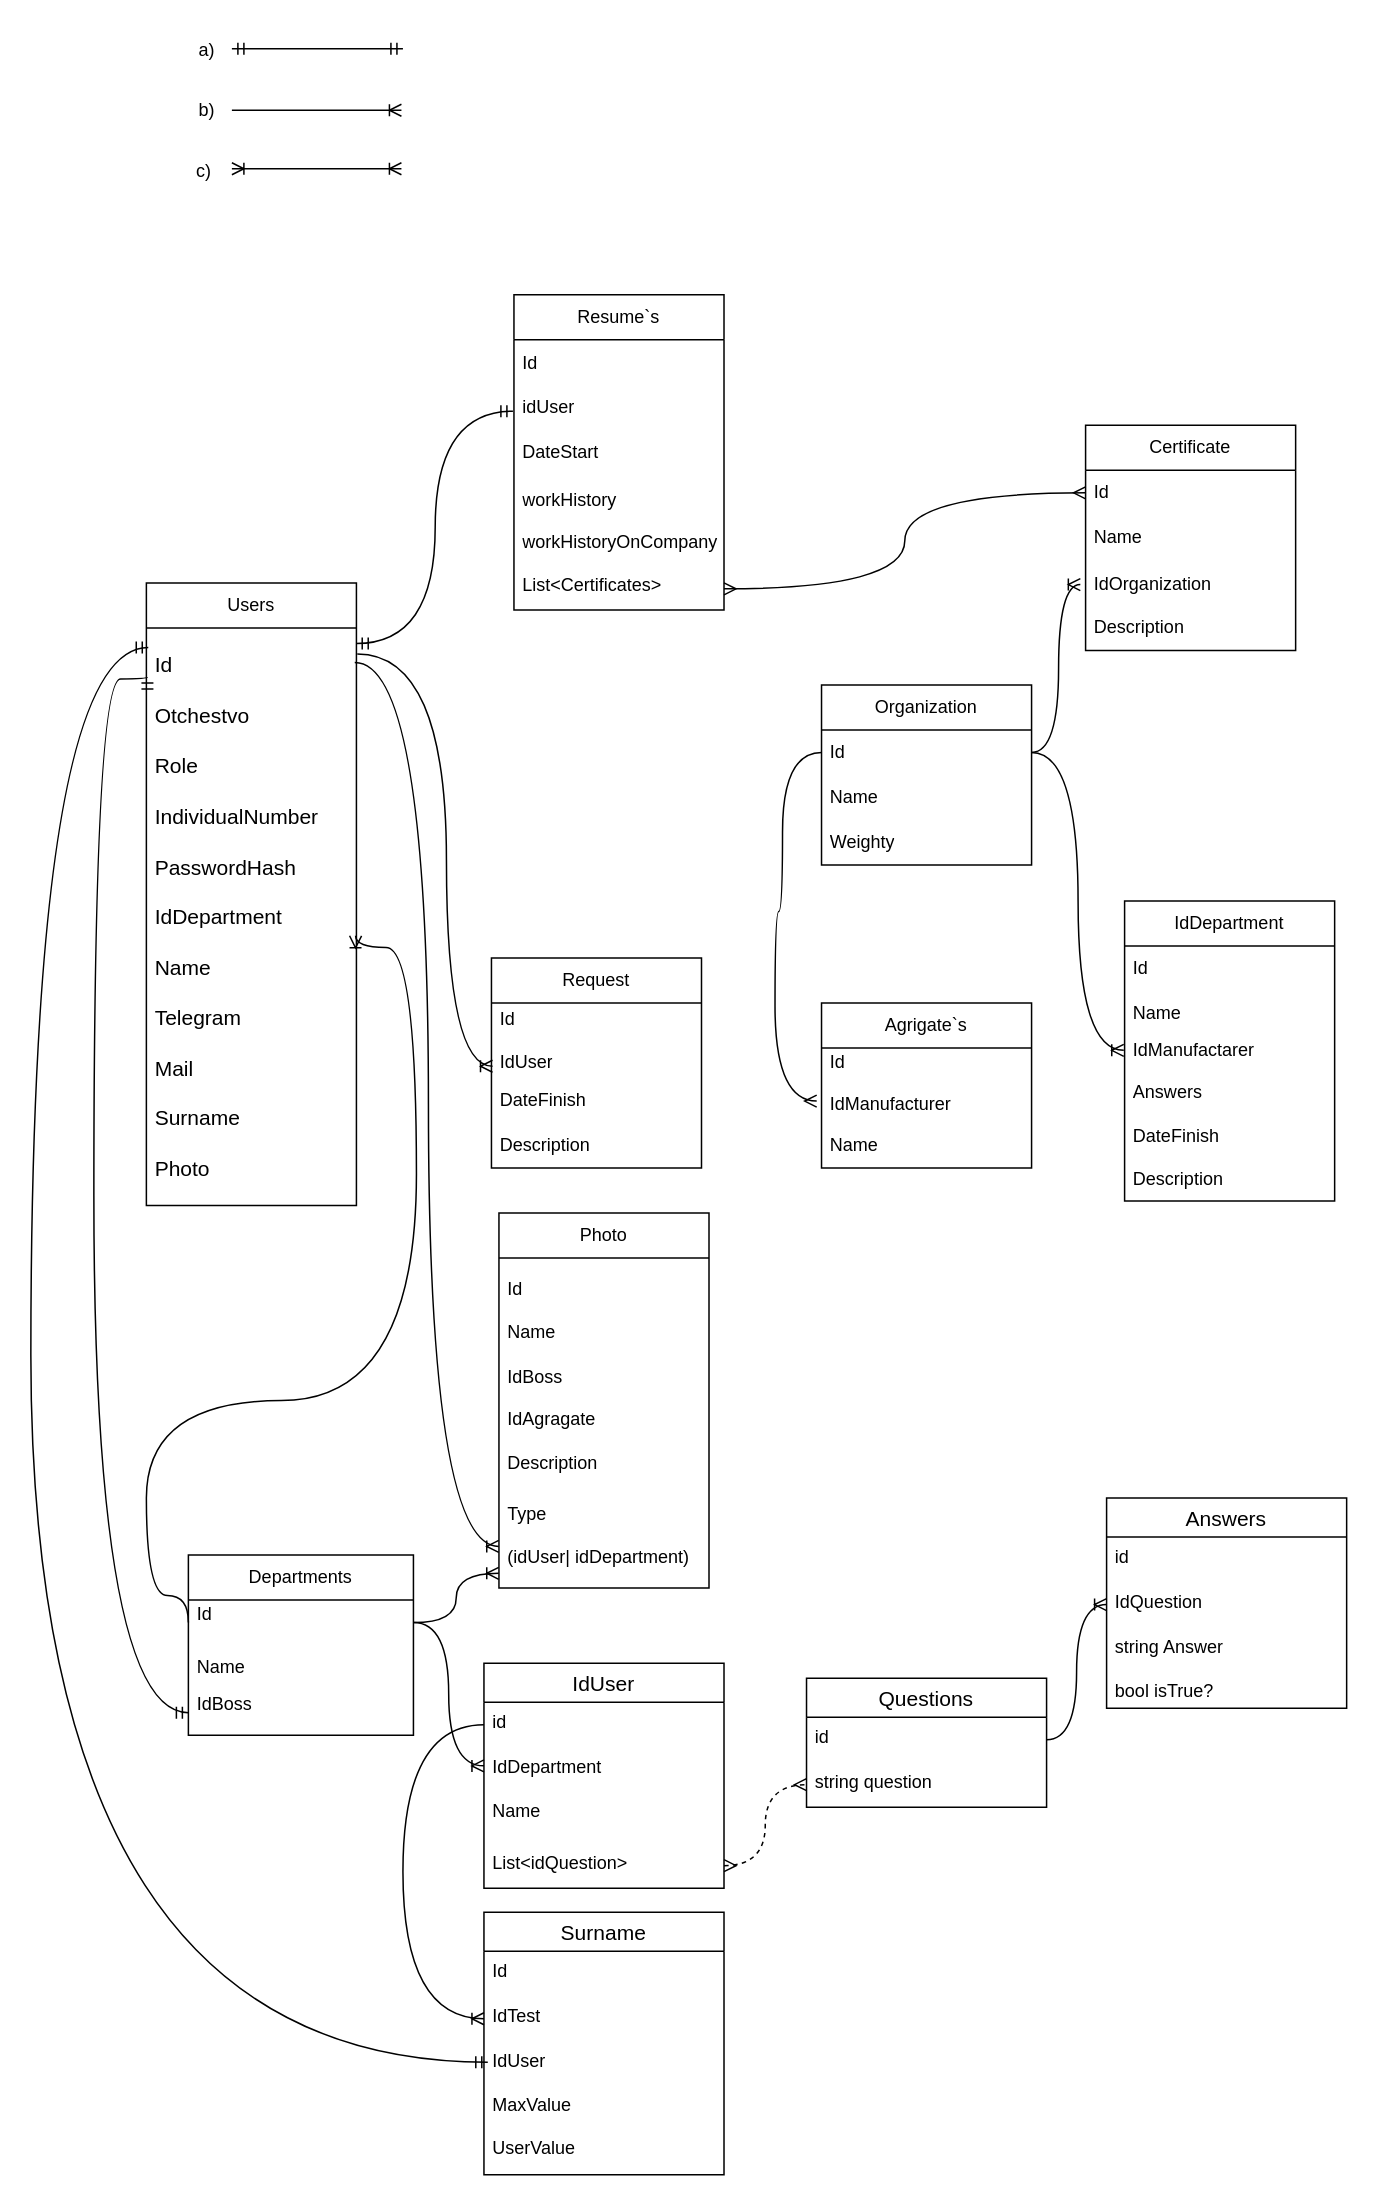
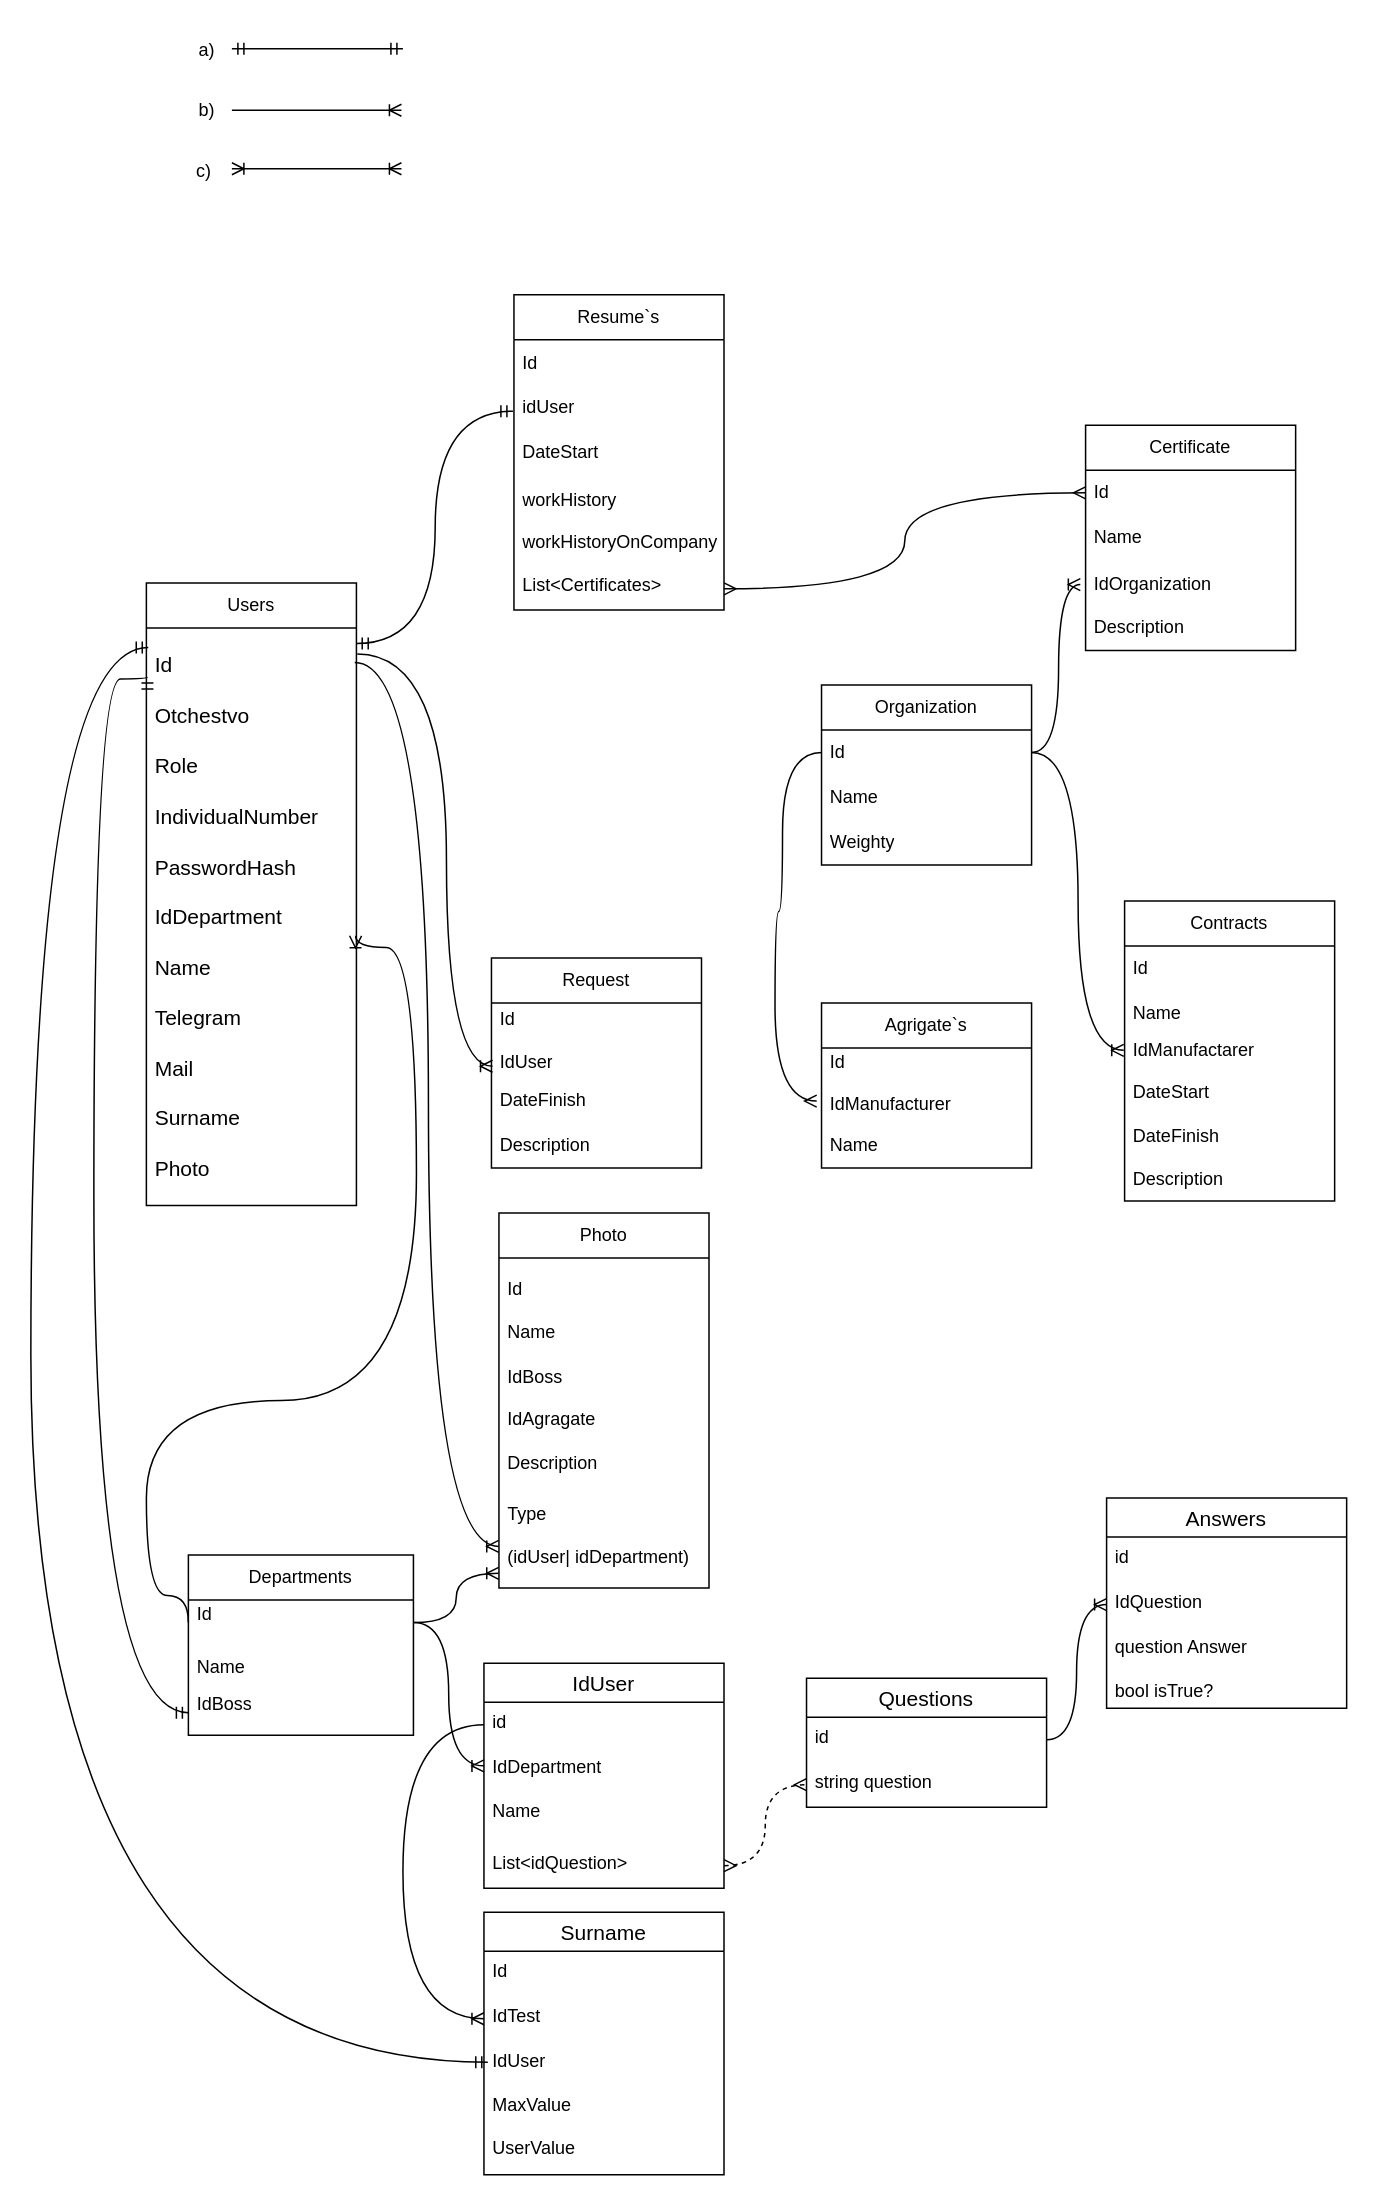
node "IdDepartment": label "IdDepartment" -> "Contracts"
node "IdManufactarer Answers DateFinish Description": label "IdManufactarer Answers DateFinish Description" -> "IdManufactarer DateStart DateFinish Description"
node "string Answer bool isTrue?": label "string Answer bool isTrue?" -> "question Answer bool isTrue?"
